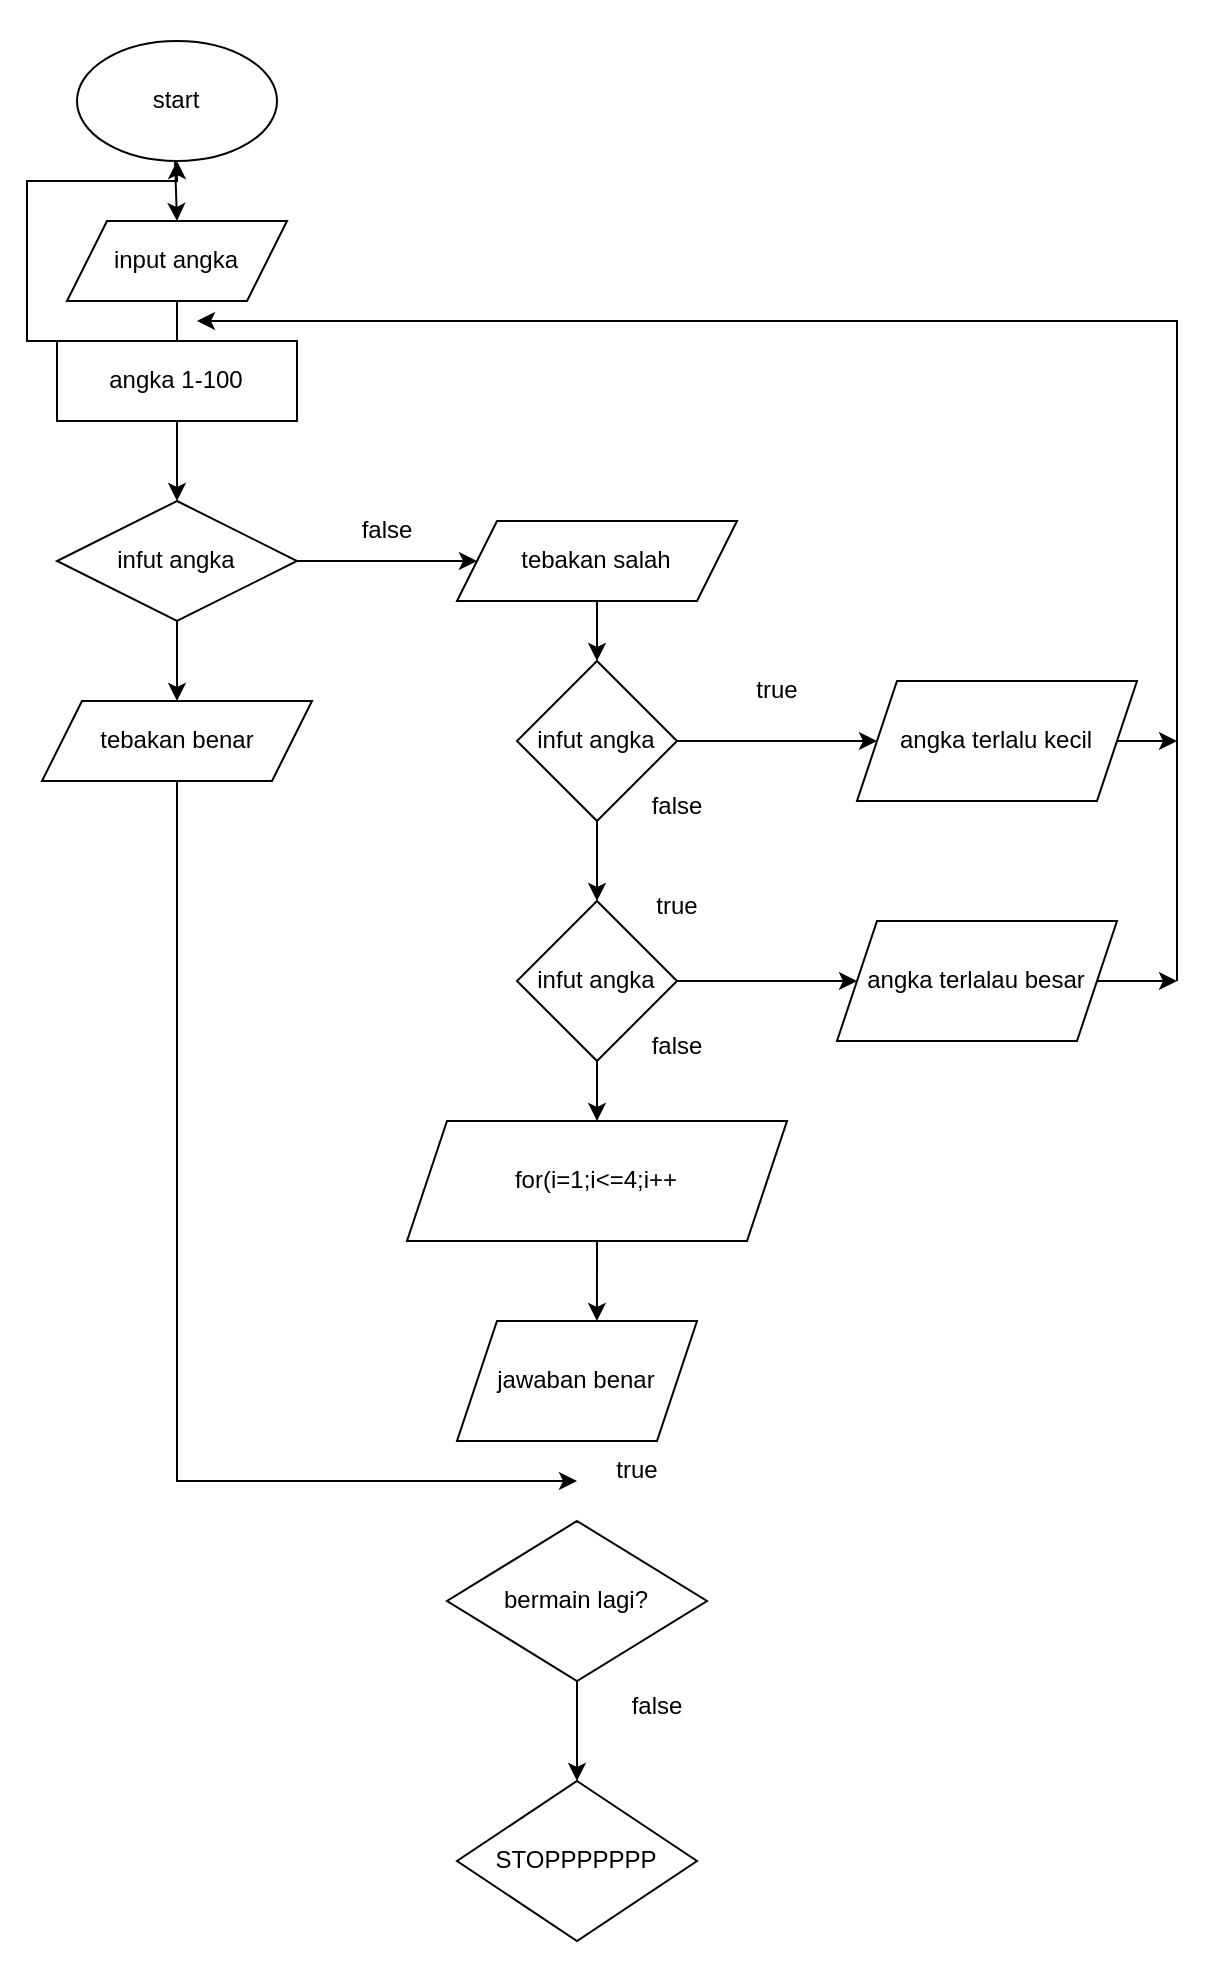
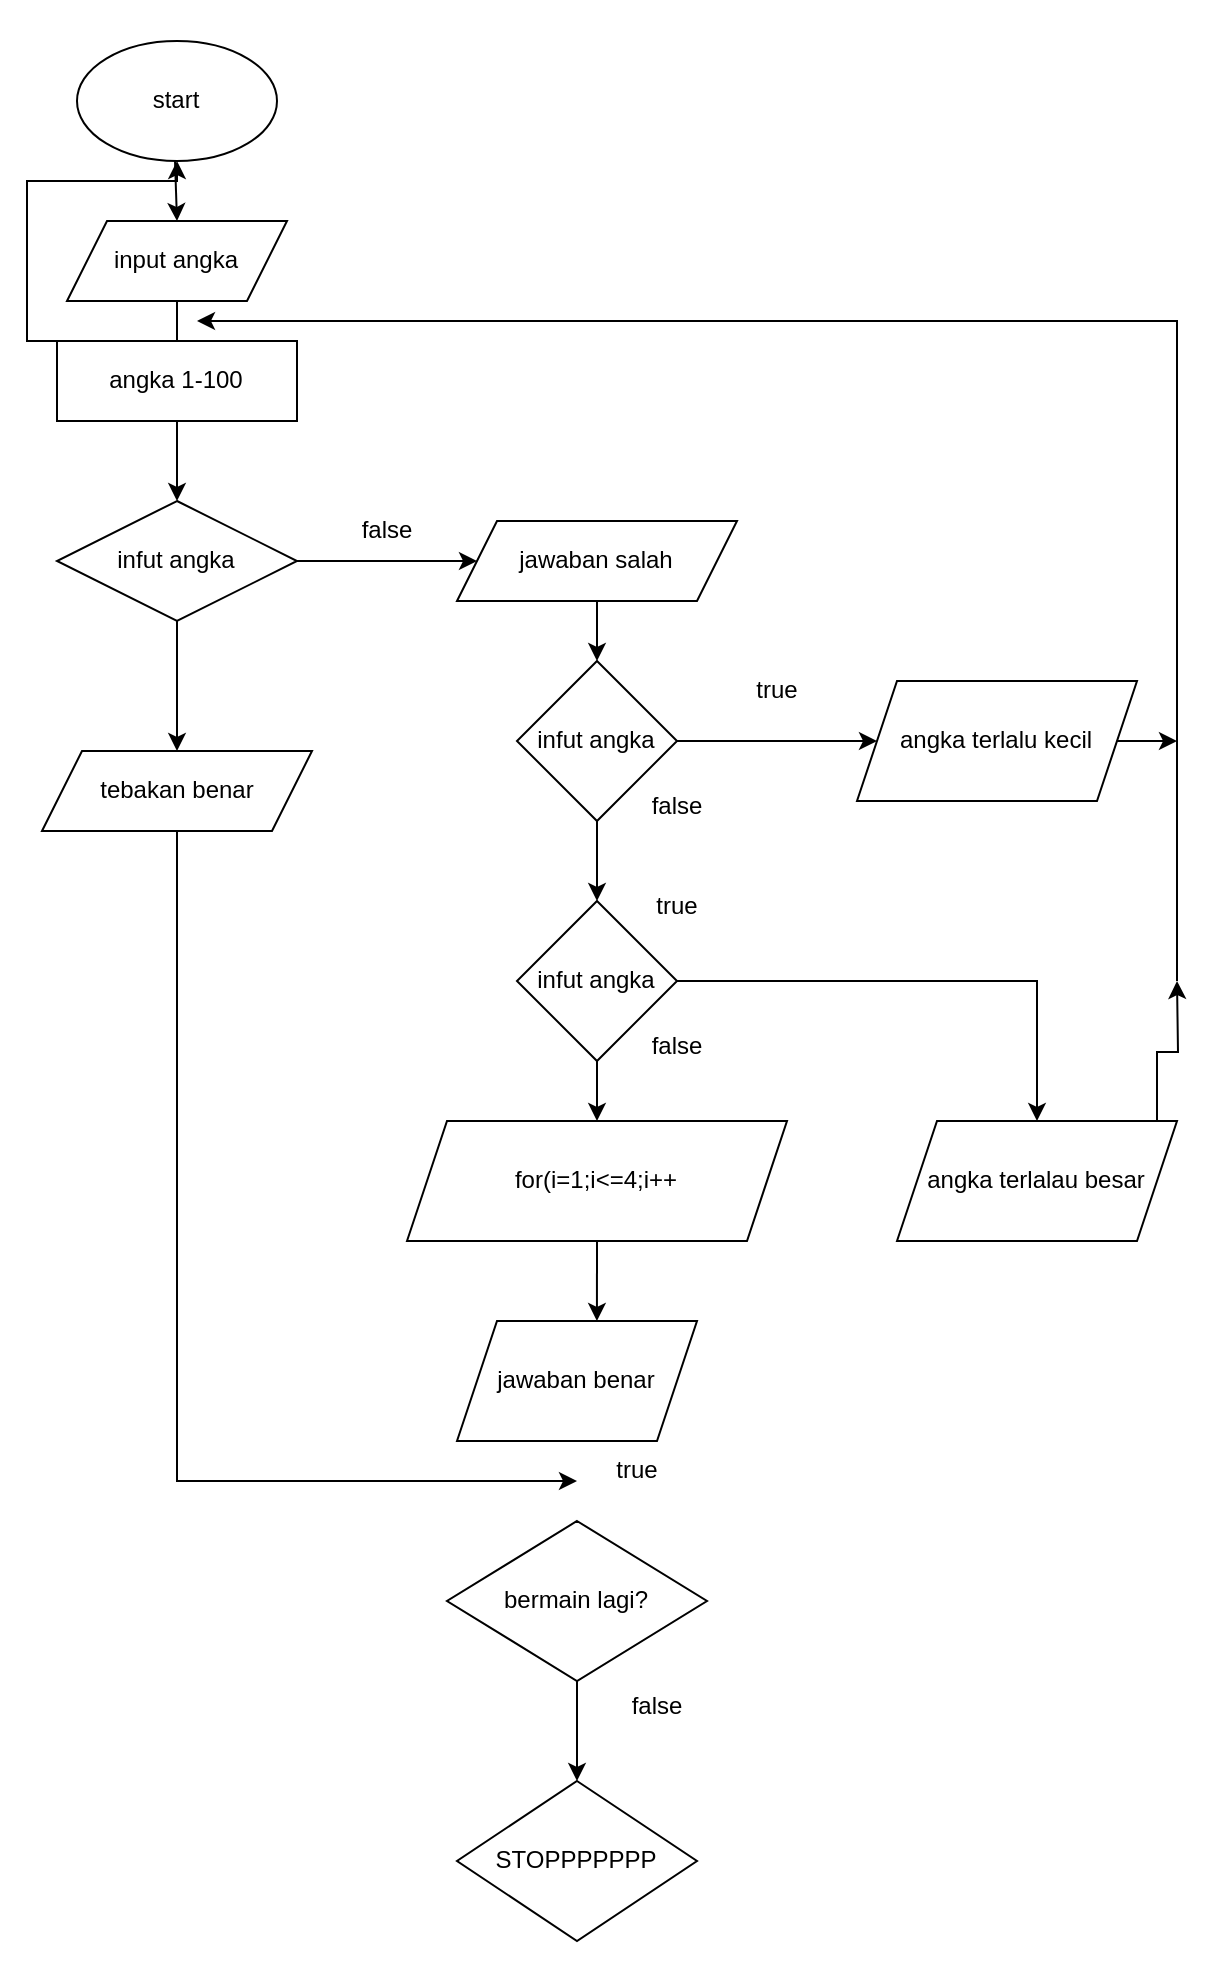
node "tebakan salah": label "tebakan salah" -> "jawaban salah"
node "tebakan benar": moved (177, 741) -> (177, 791)
node "angka terlalau besar": moved (977, 981) -> (1037, 1181)
